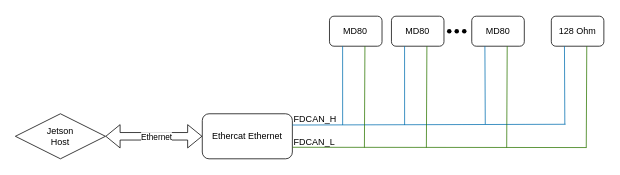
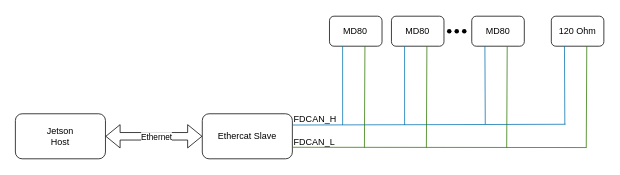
node "128 Ohm": label "128 Ohm" -> "120 Ohm"
node "Jetson Host": shape diamond -> rounded rectangle
node "Ethercat Ethernet": label "Ethercat Ethernet" -> "Ethercat Slave"
